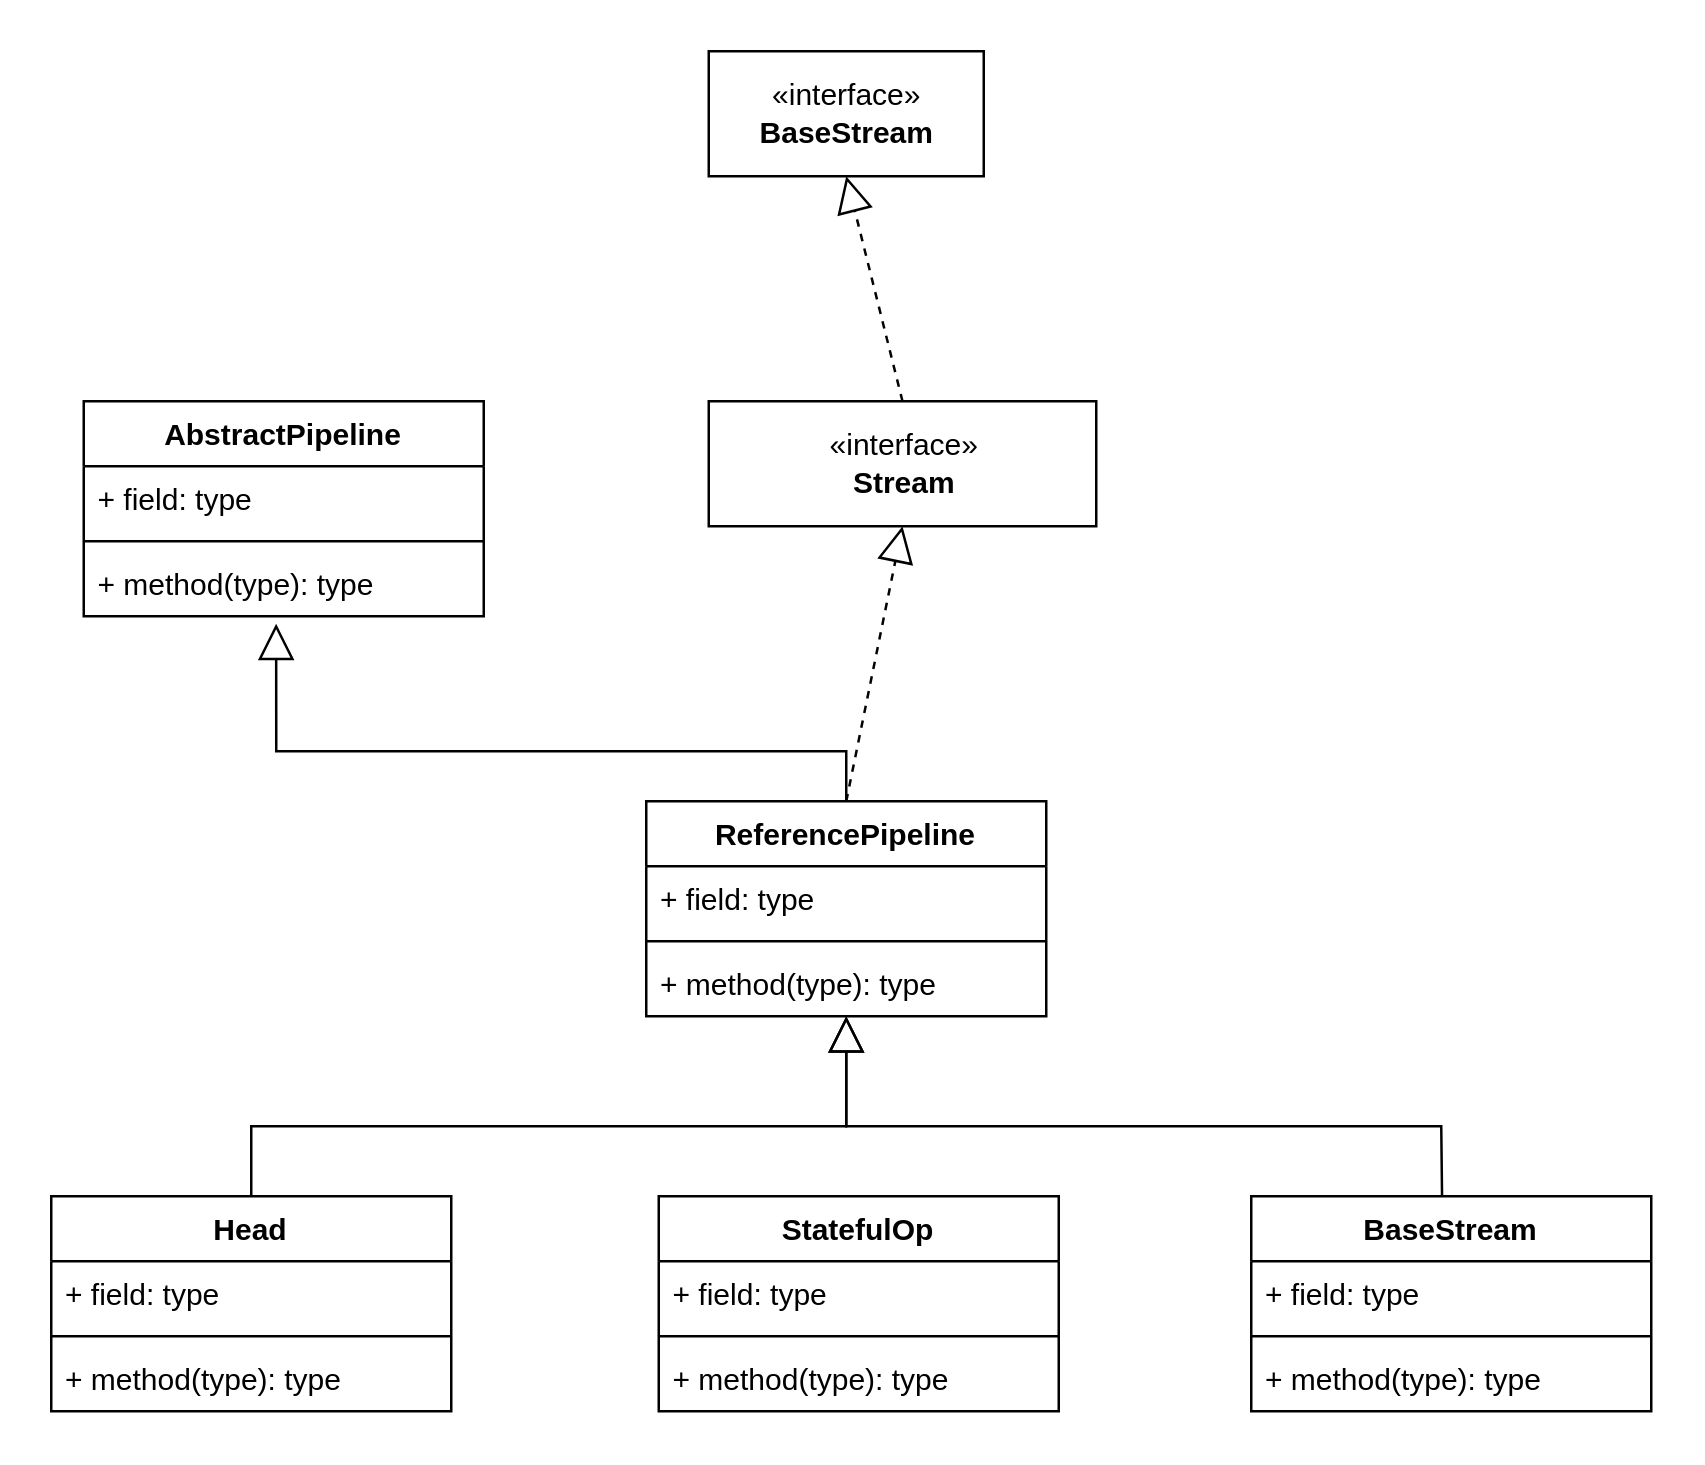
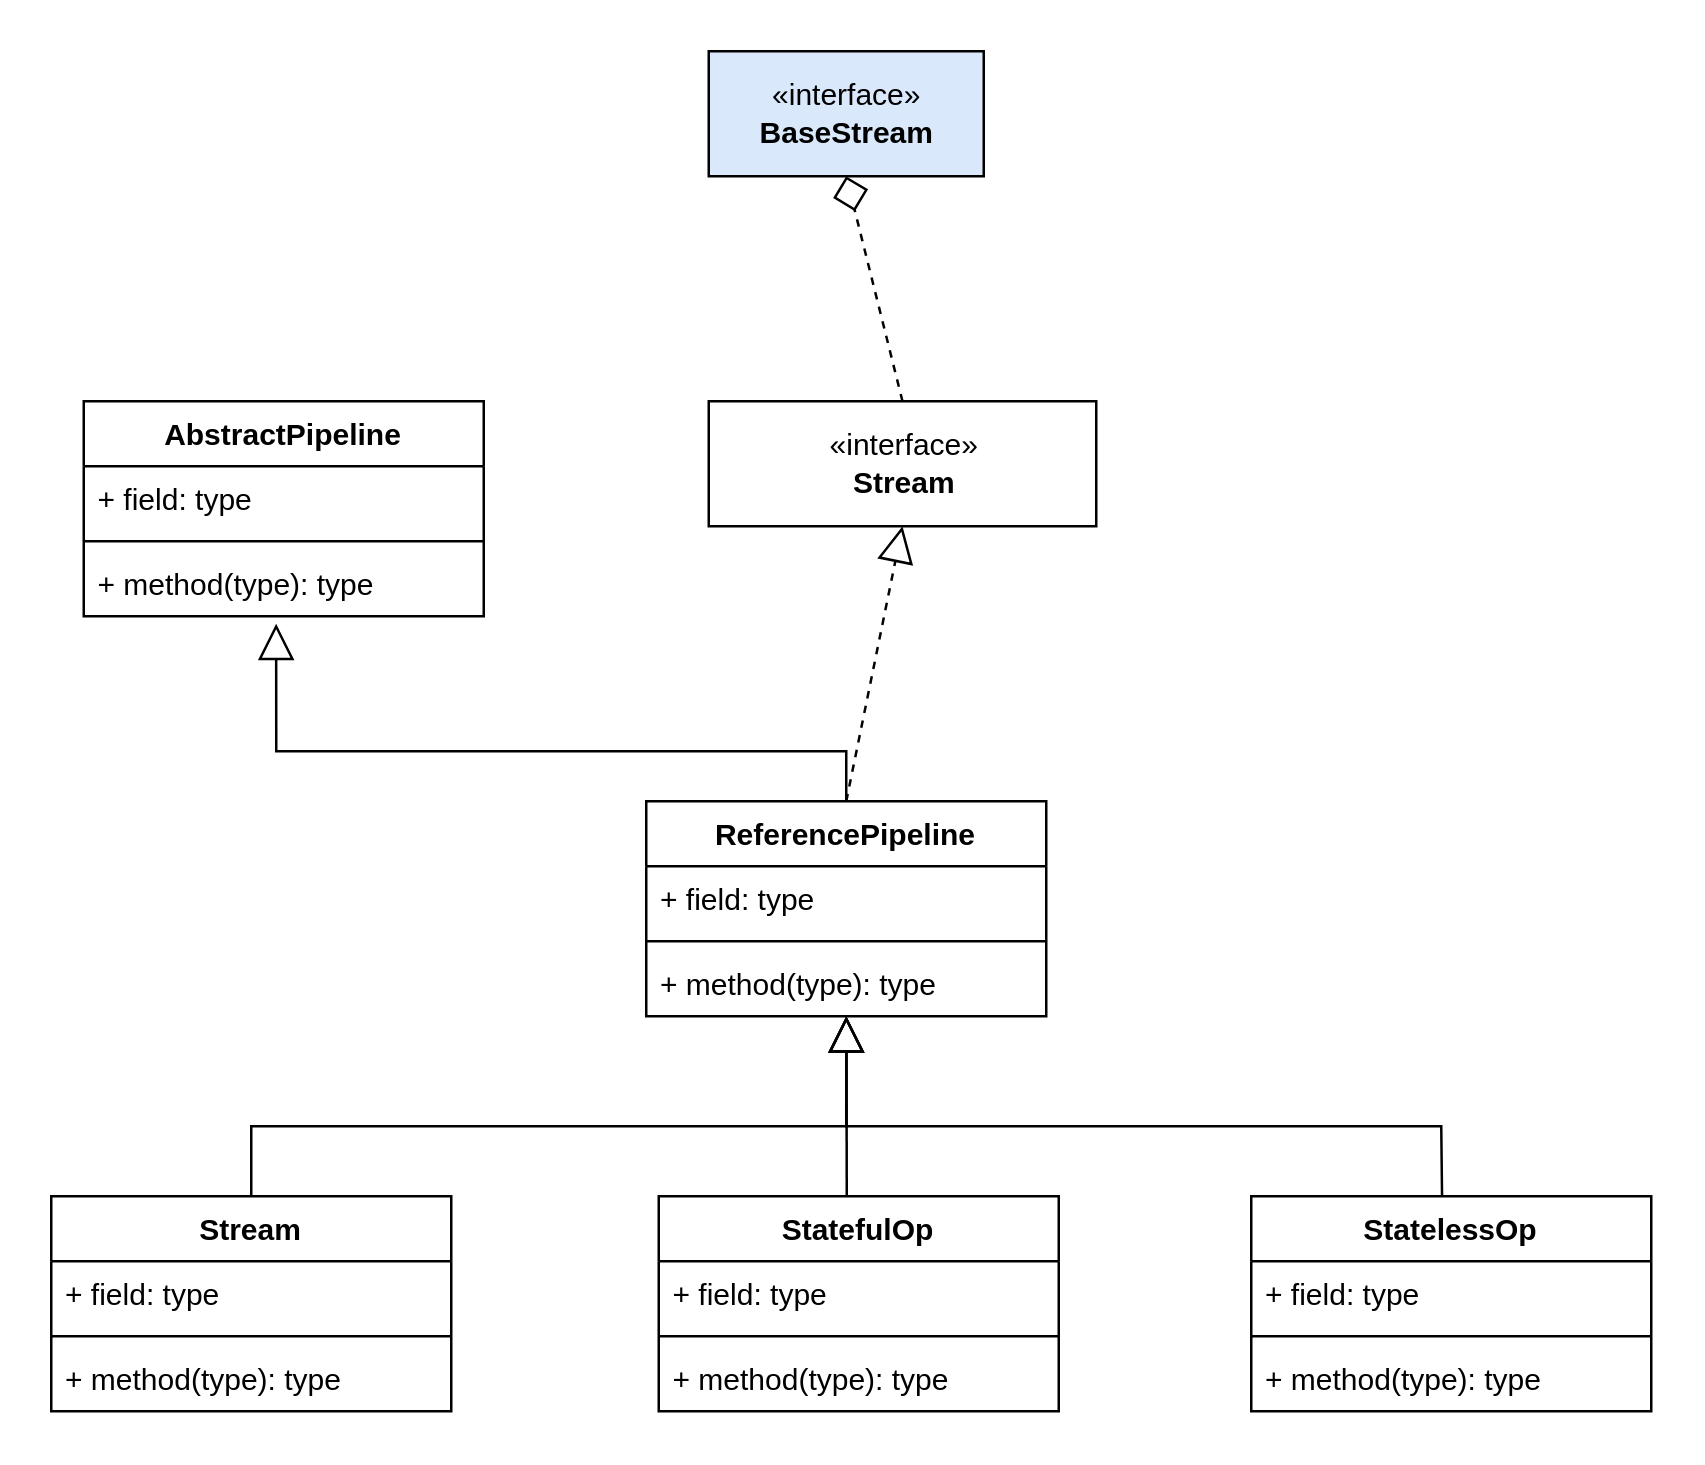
node "«interface» BaseStream": fillcolor #ffffff -> #dae8fc
edge "«interface» Stream" -> "«interface» BaseStream": arrowhead block -> diamond
edge "StatefulOp" -> "ReferencePipeline": added
node "Head": label "Head" -> "Stream"
node "BaseStream": label "BaseStream" -> "StatelessOp"
